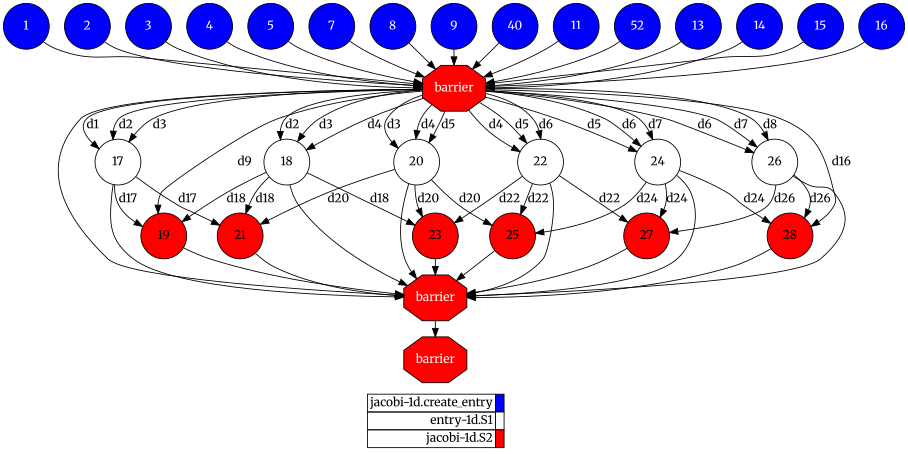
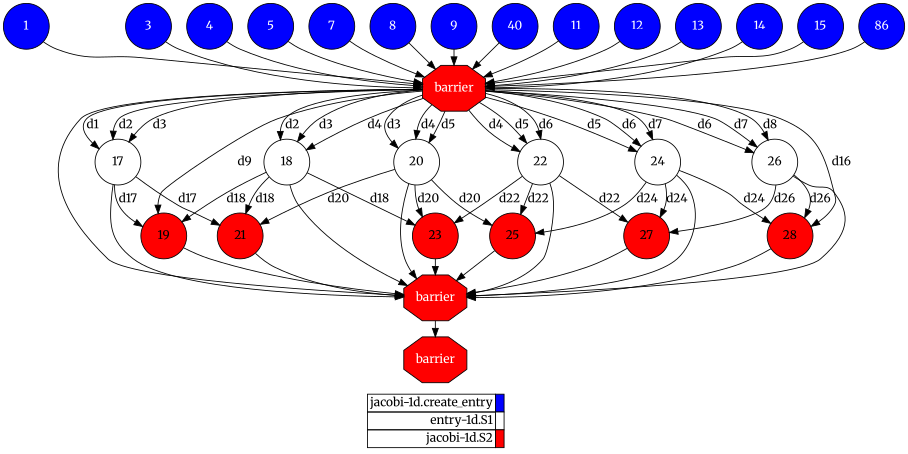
node "2": removed
node "52": label "52" -> "12"
node "16": label "16" -> "86"
